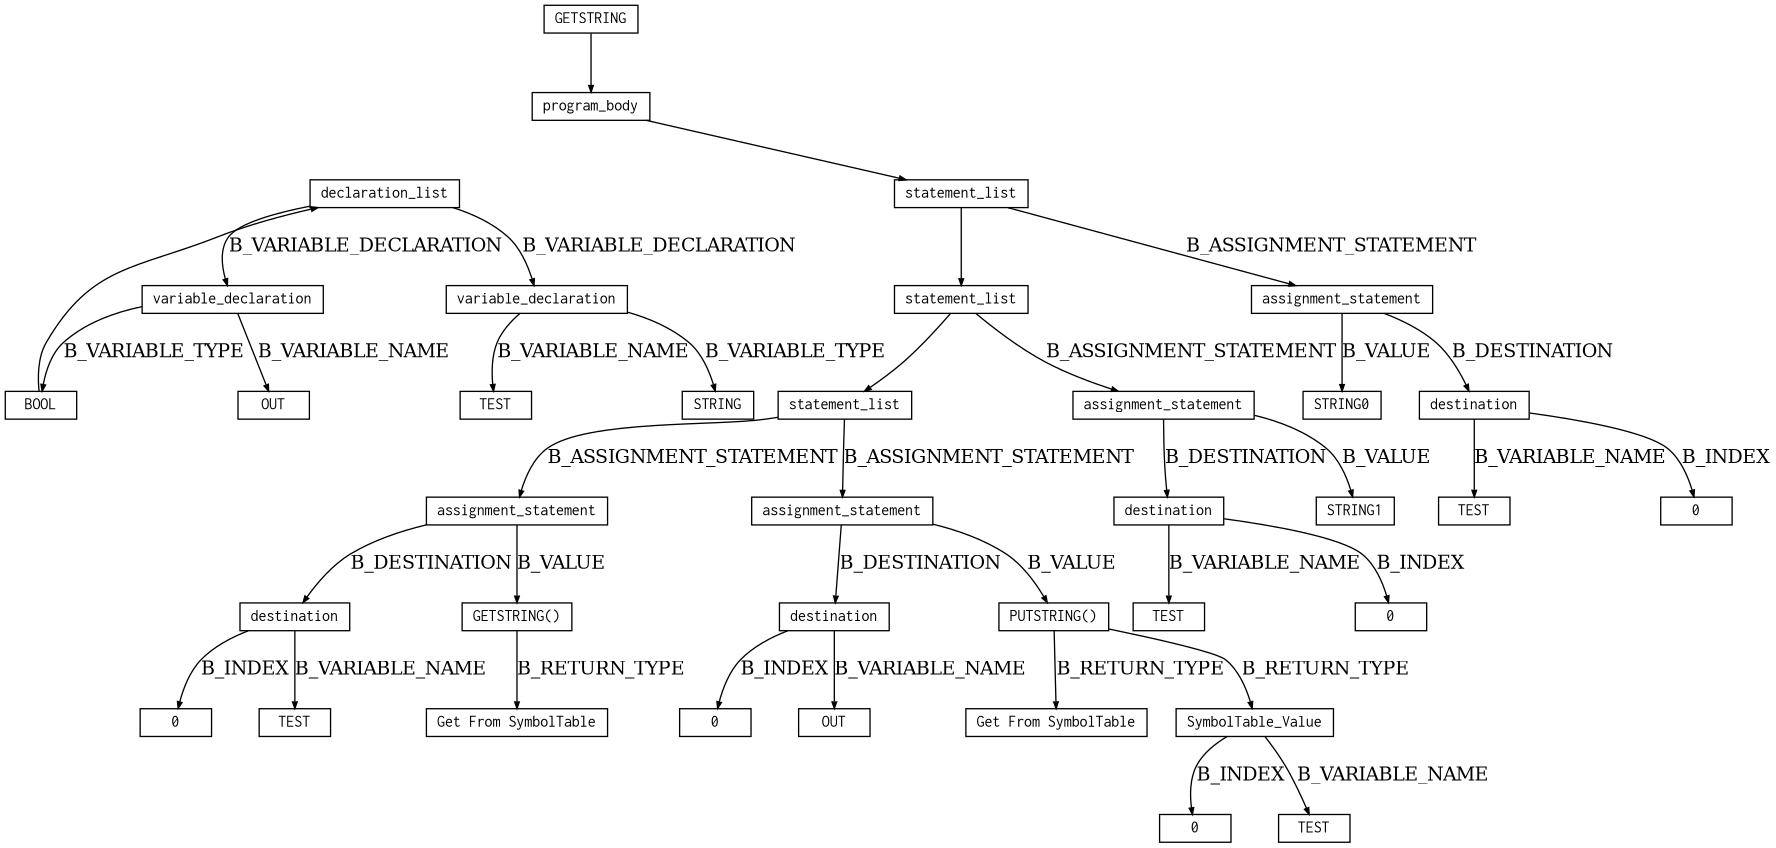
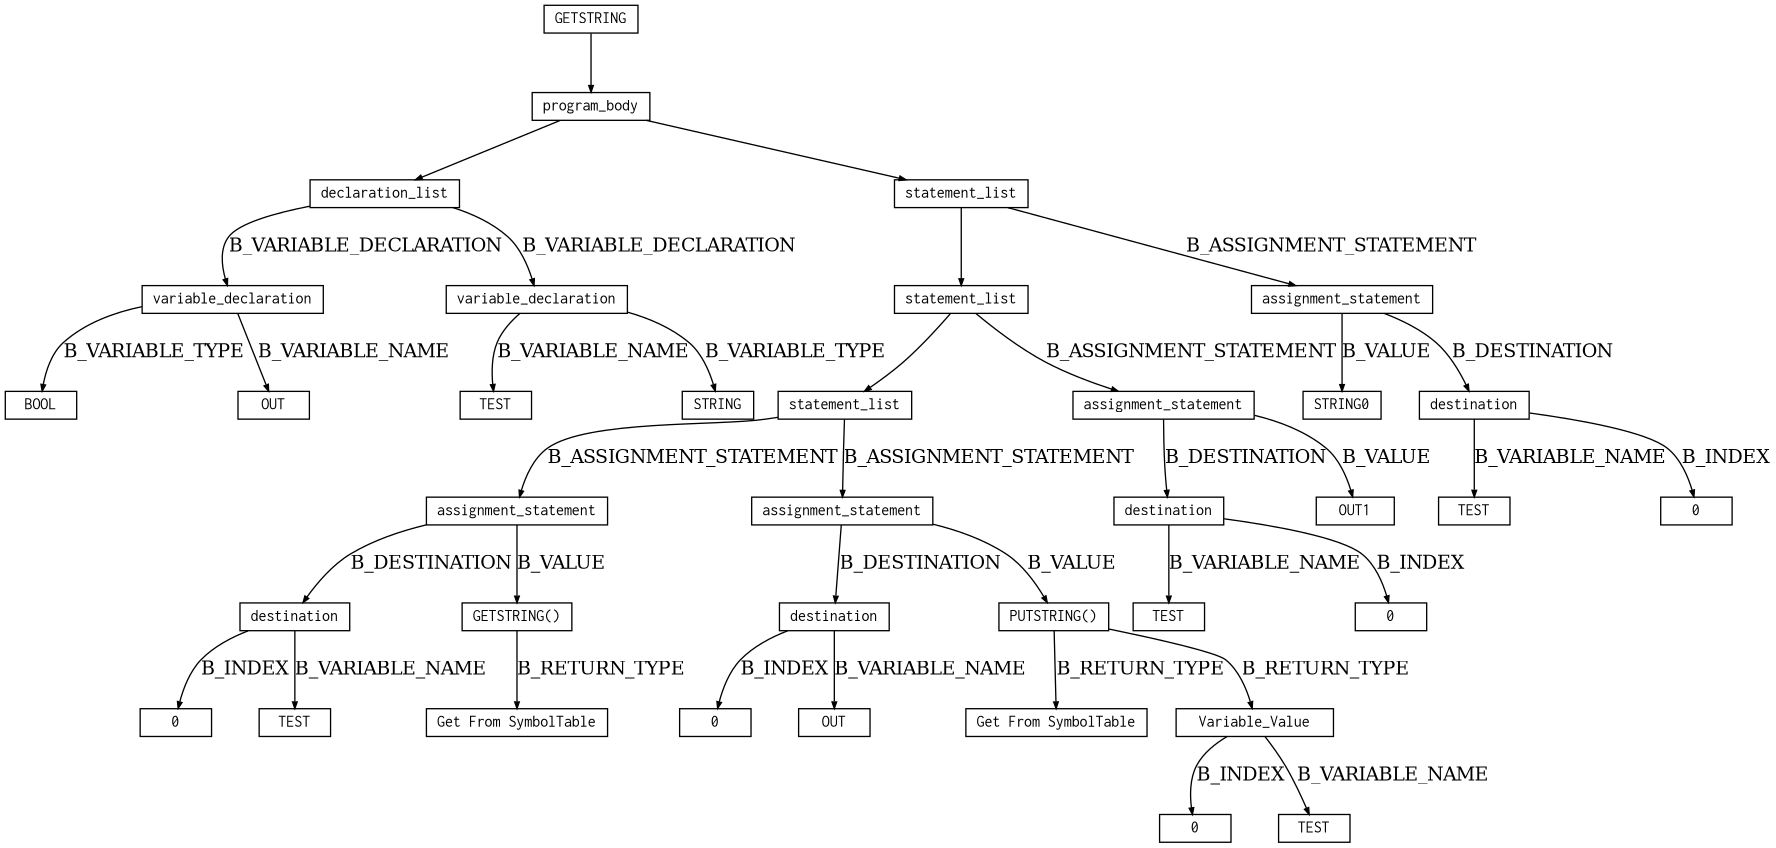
edge "BOOL" -> "declaration_list": now "program_body" -> "declaration_list"
node "STRING1": label "STRING1" -> "OUT1"
node "SymbolTable_Value": label "SymbolTable_Value" -> "Variable_Value"
